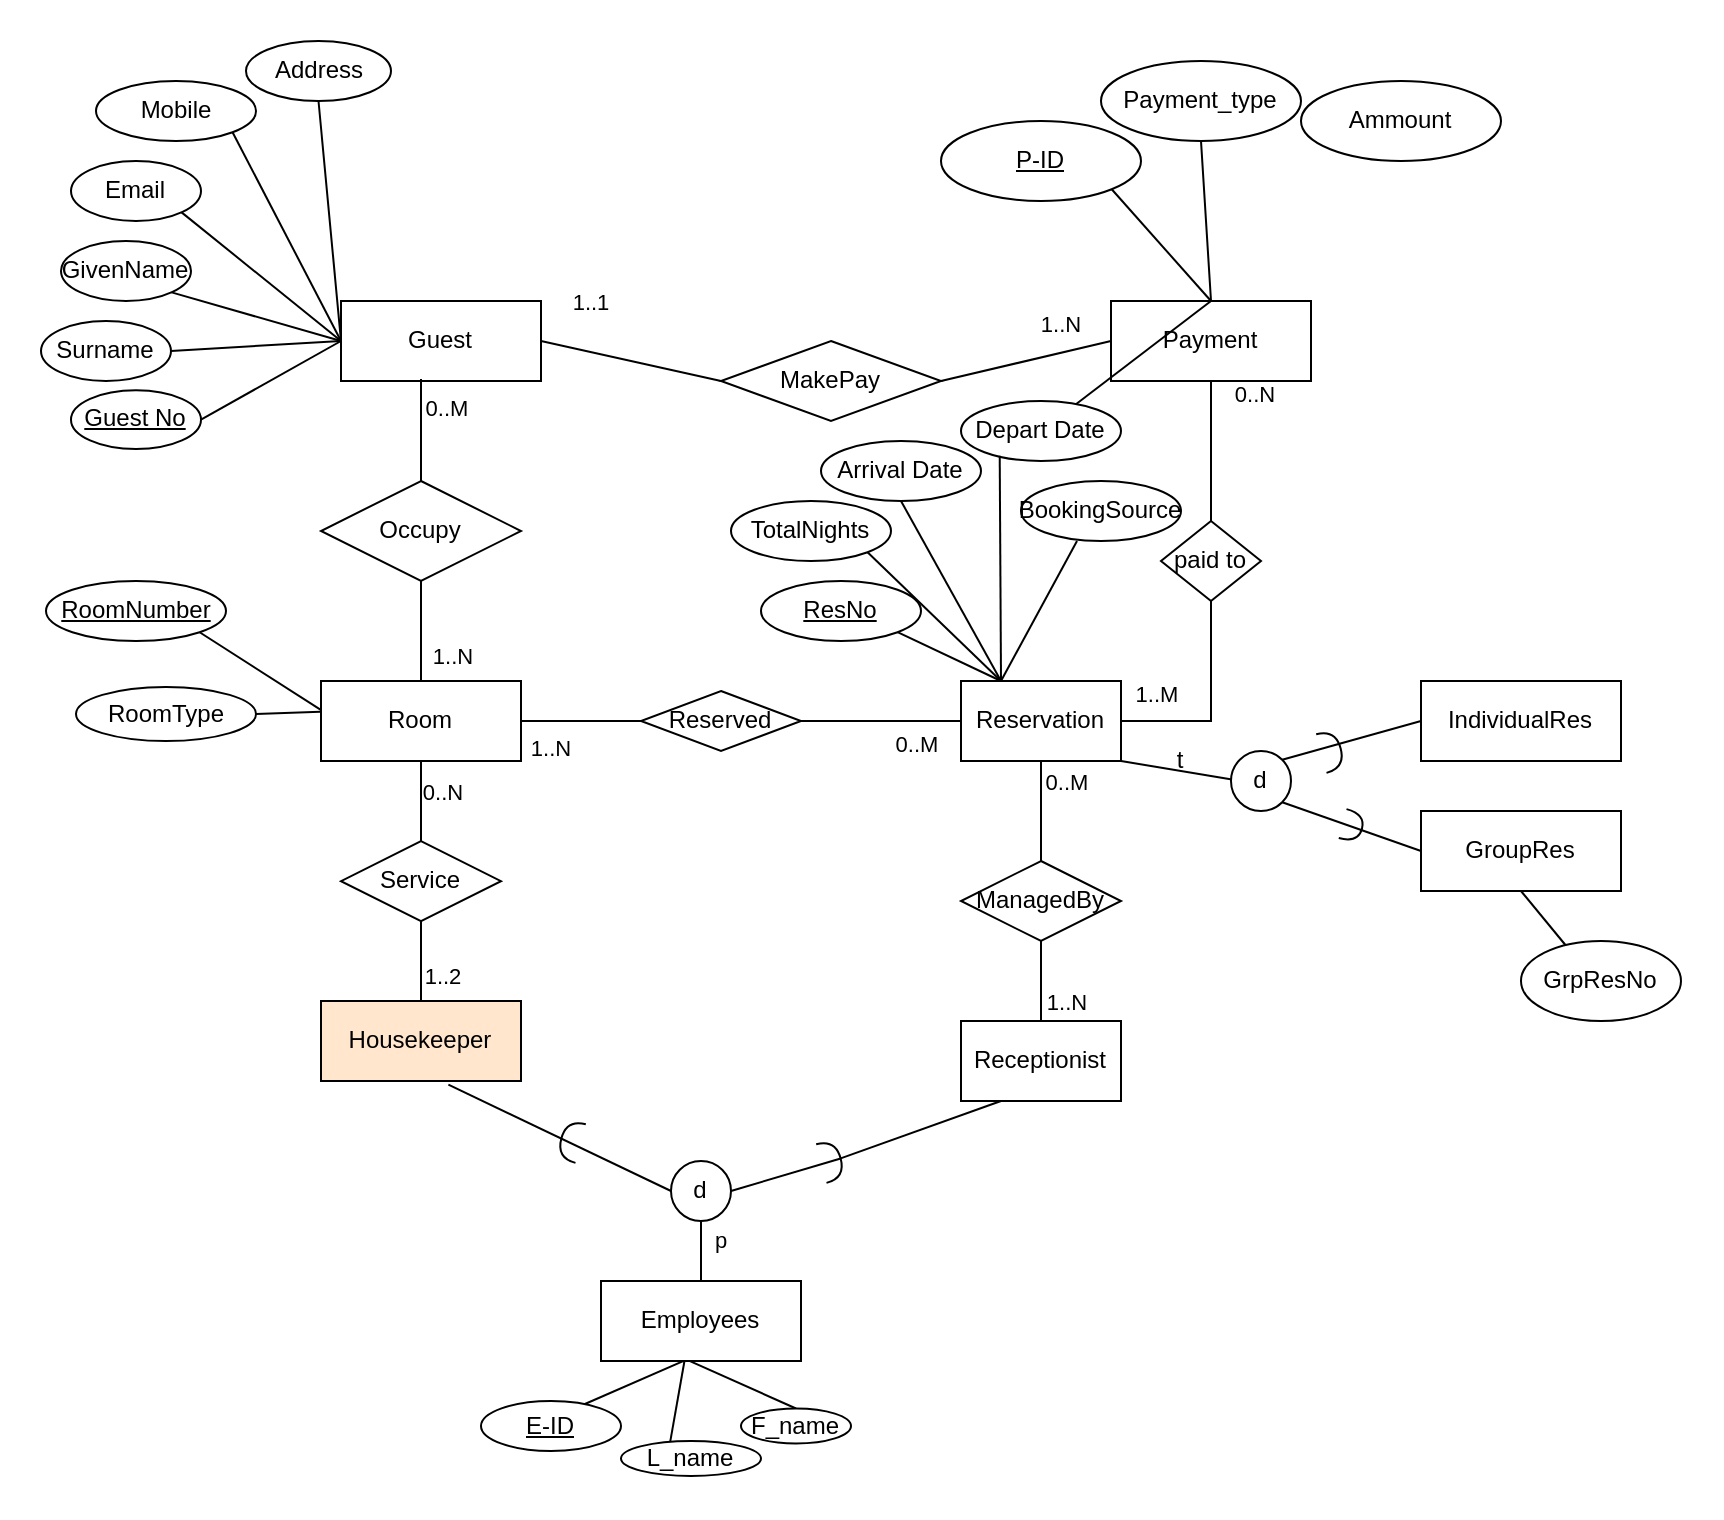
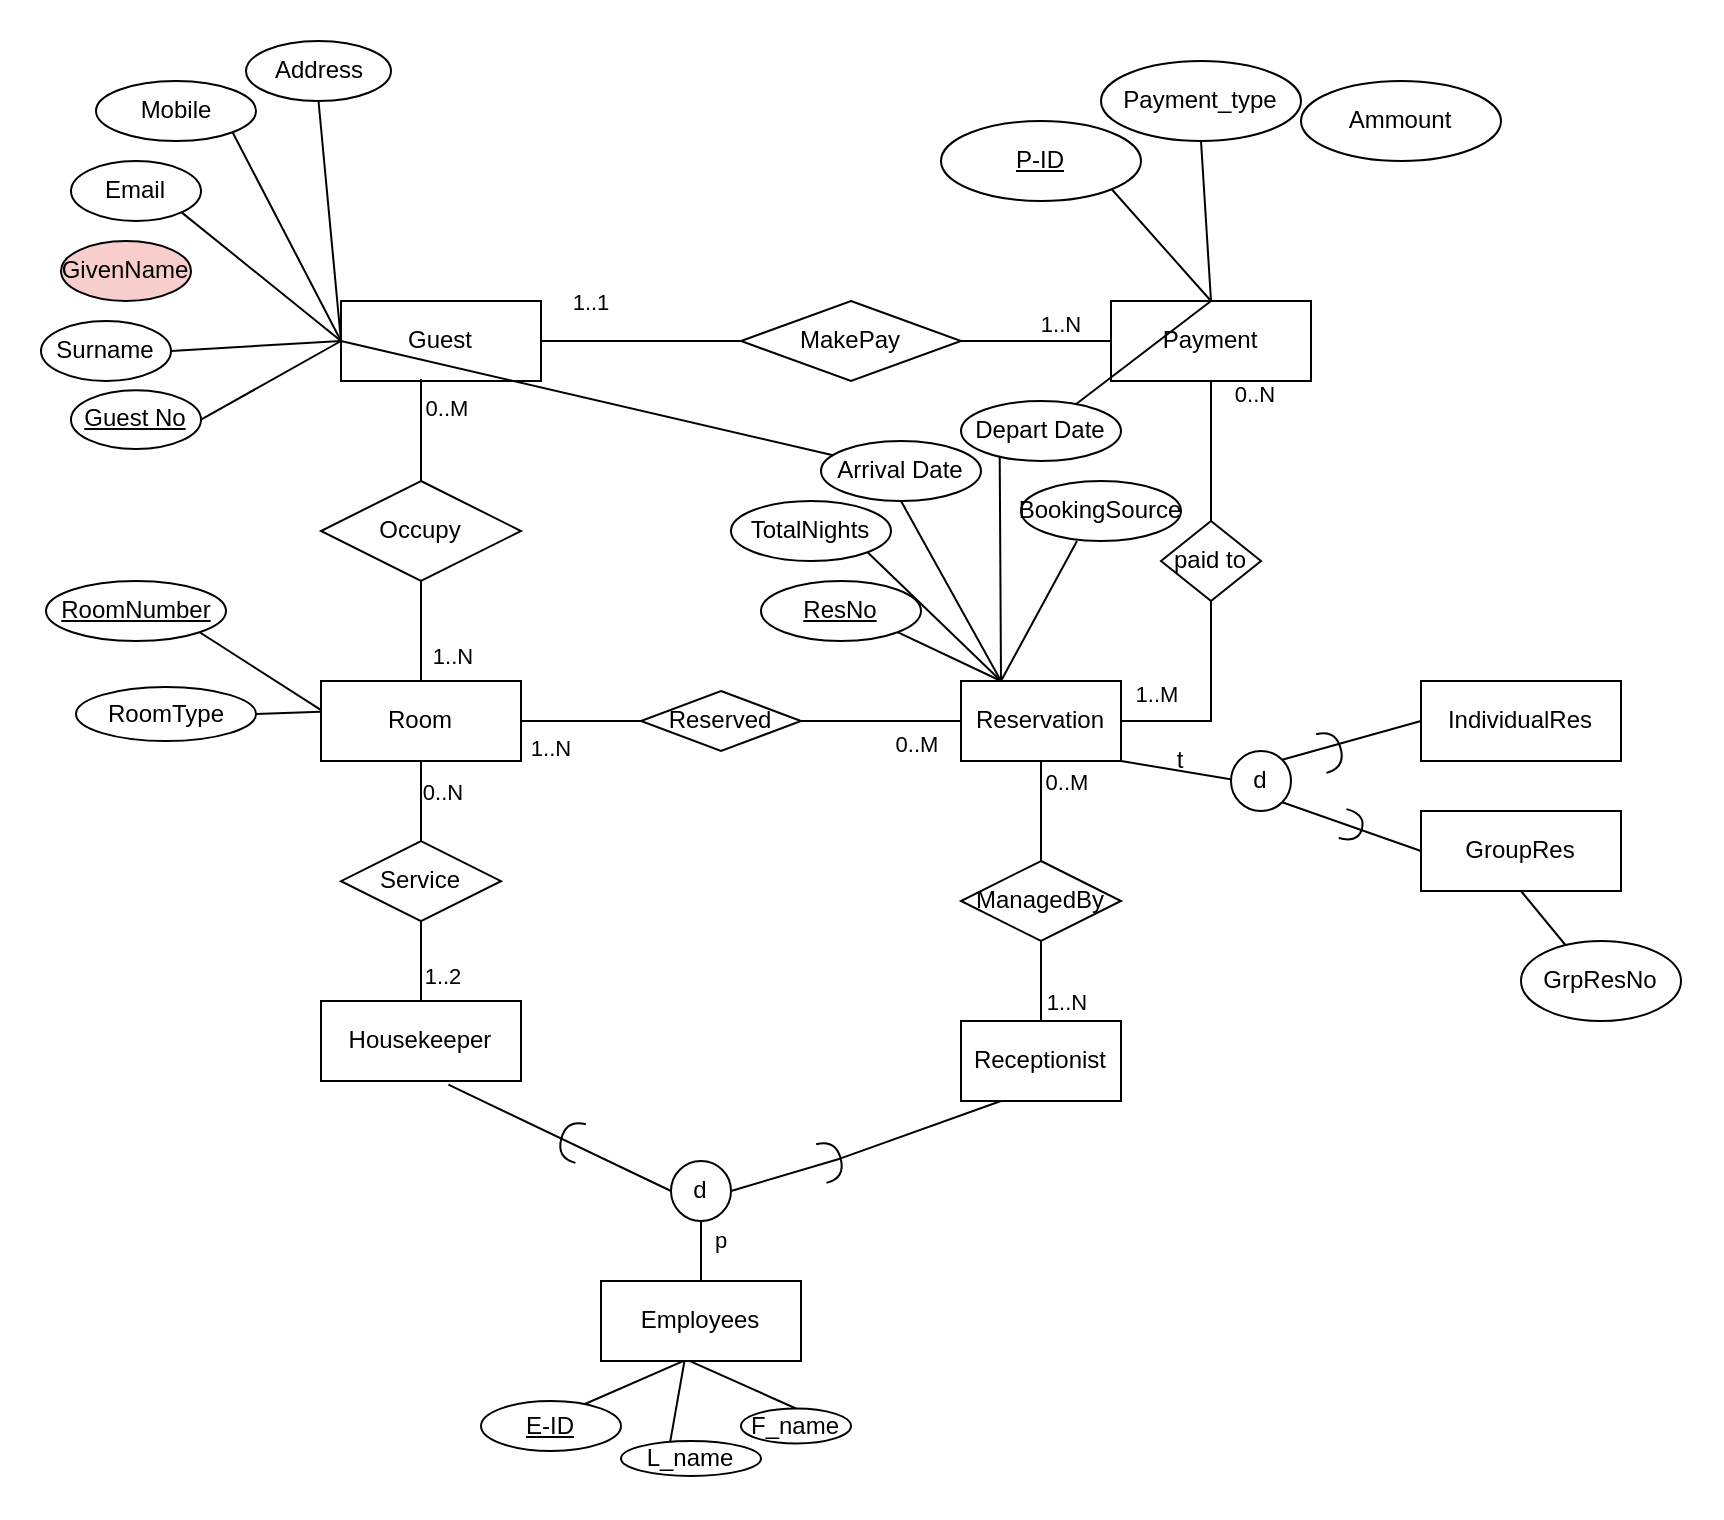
node "GivenName": fillcolor #ffffff -> #f8cecc
edge "GivenName" -- "Guest": now "Arrival Date" -- "Guest"
node "MakePay": moved (831, 381) -> (851, 341)
node "Housekeeper": fillcolor #ffe6cc -> #ffffff
